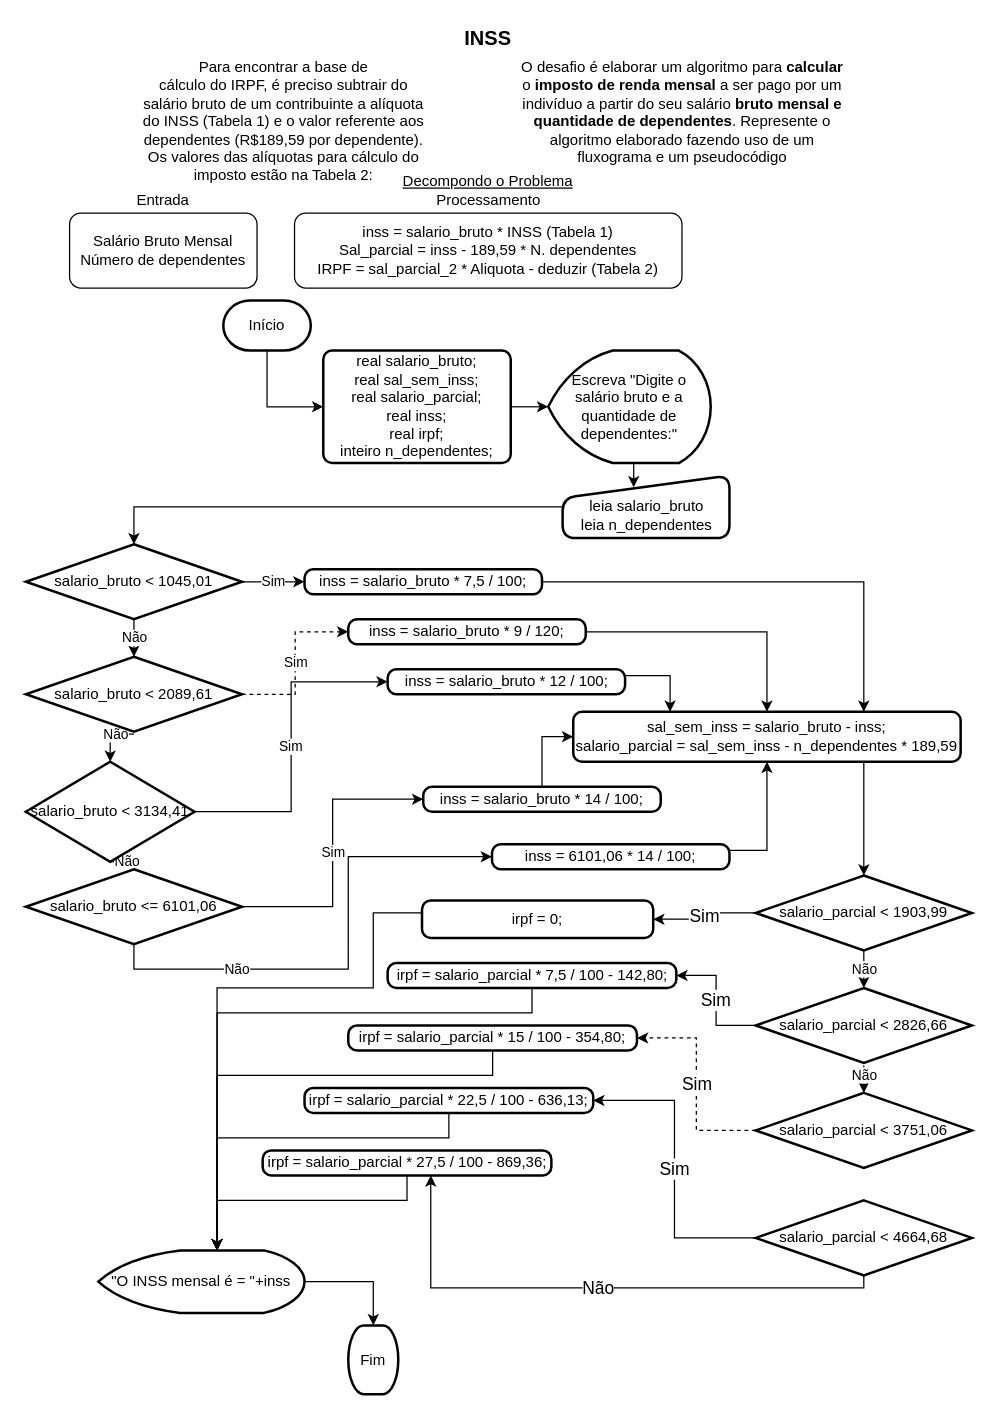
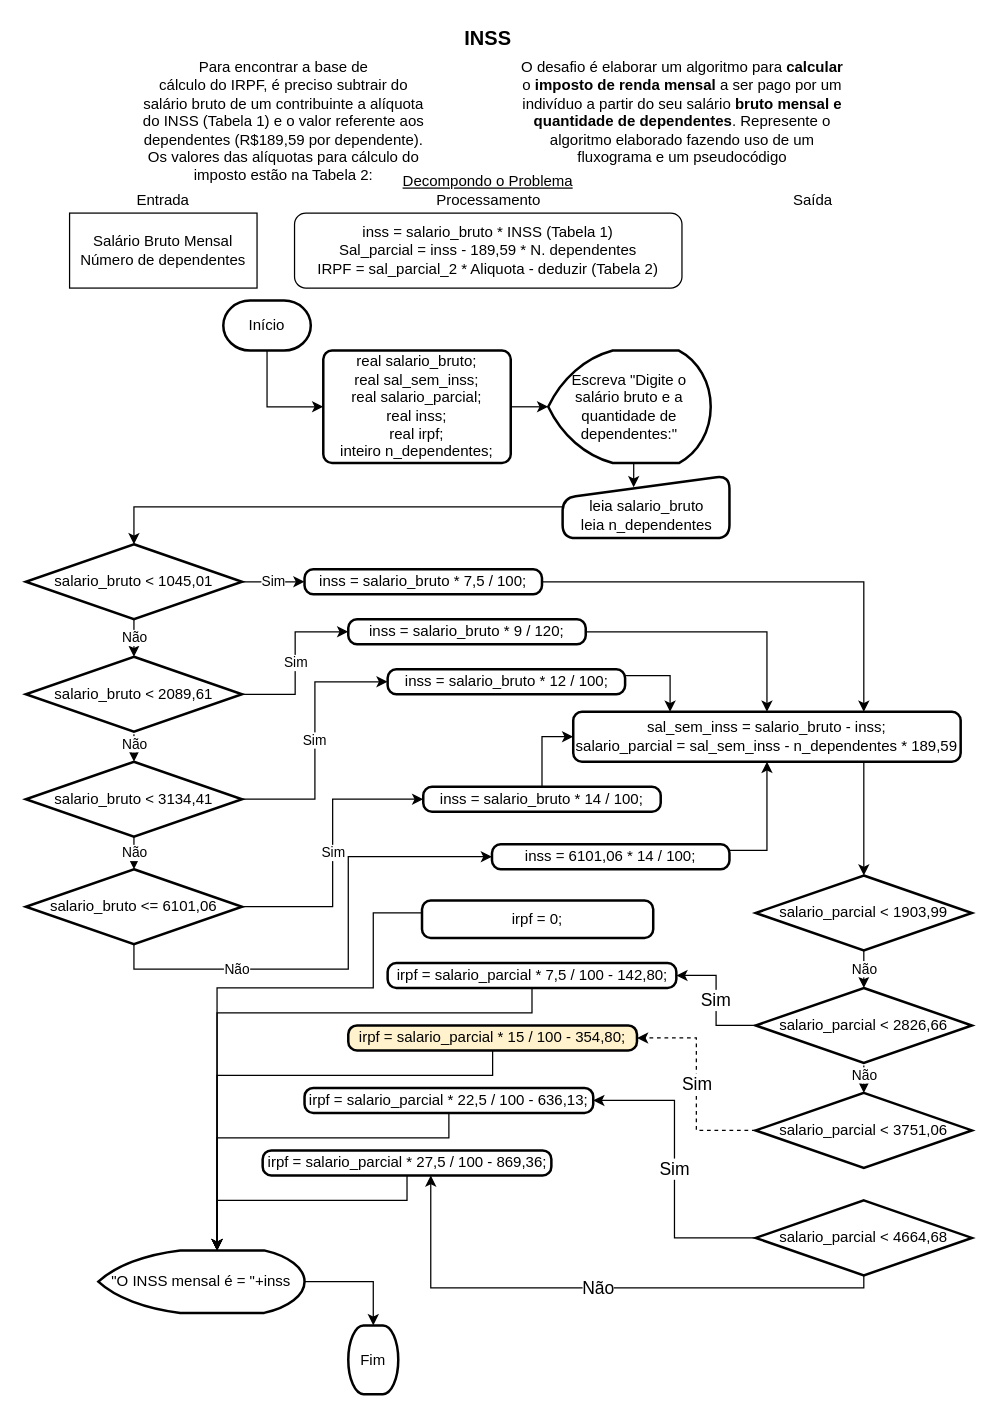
node "Saída": added
node "Salário Bruto Mensal Número de dependentes": shape rounded rectangle -> rectangle
edge "salario_bruto < 2089,61" -> "inss = salario_bruto * 9 / 120;": style dashed -> solid
node "salario_bruto < 3134,41": size 169x100 -> 216x75
edge "salario_parcial < 1903,99" -> "irpf = 0;": removed, label "Sim"
node "irpf = salario_parcial * 15 / 100 - 354,80;": fillcolor #ffffff -> #fff2cc
